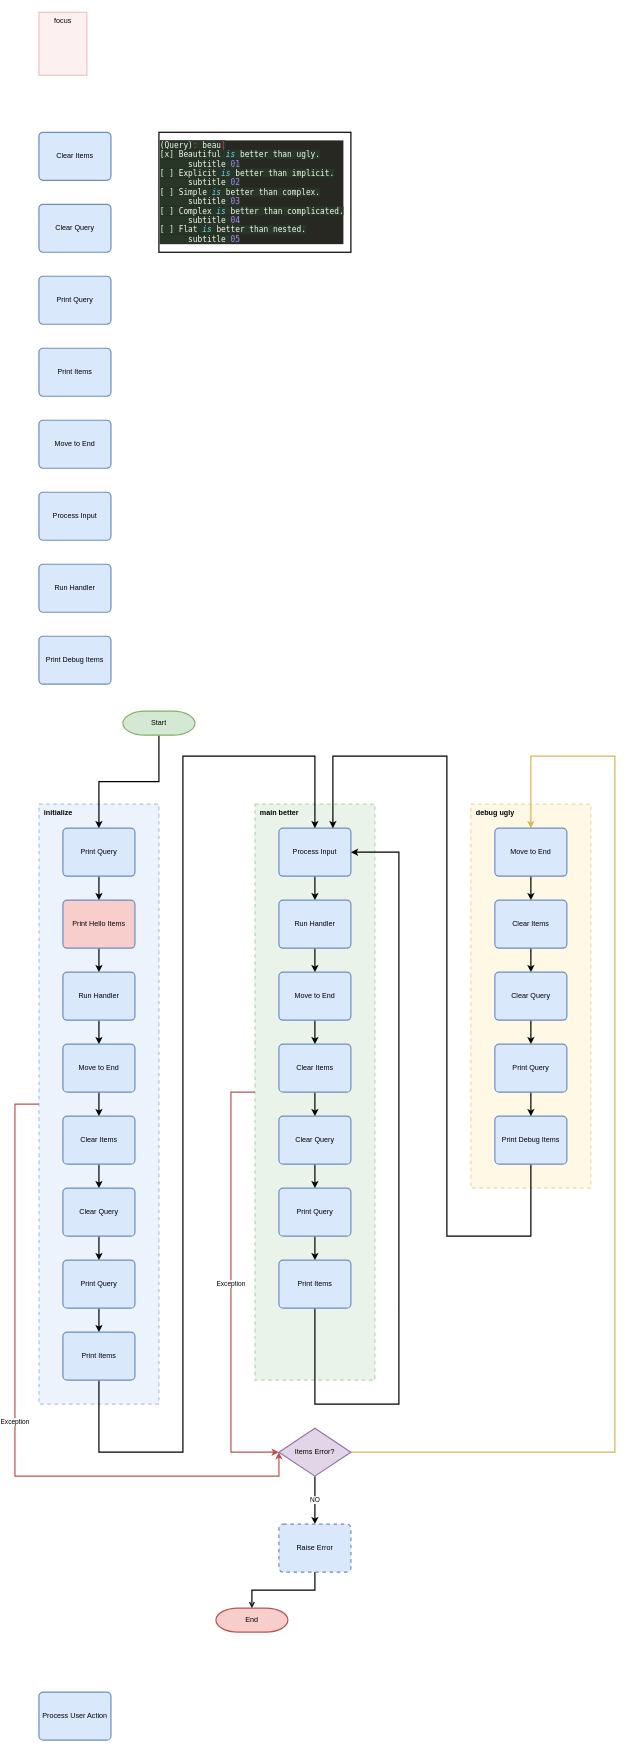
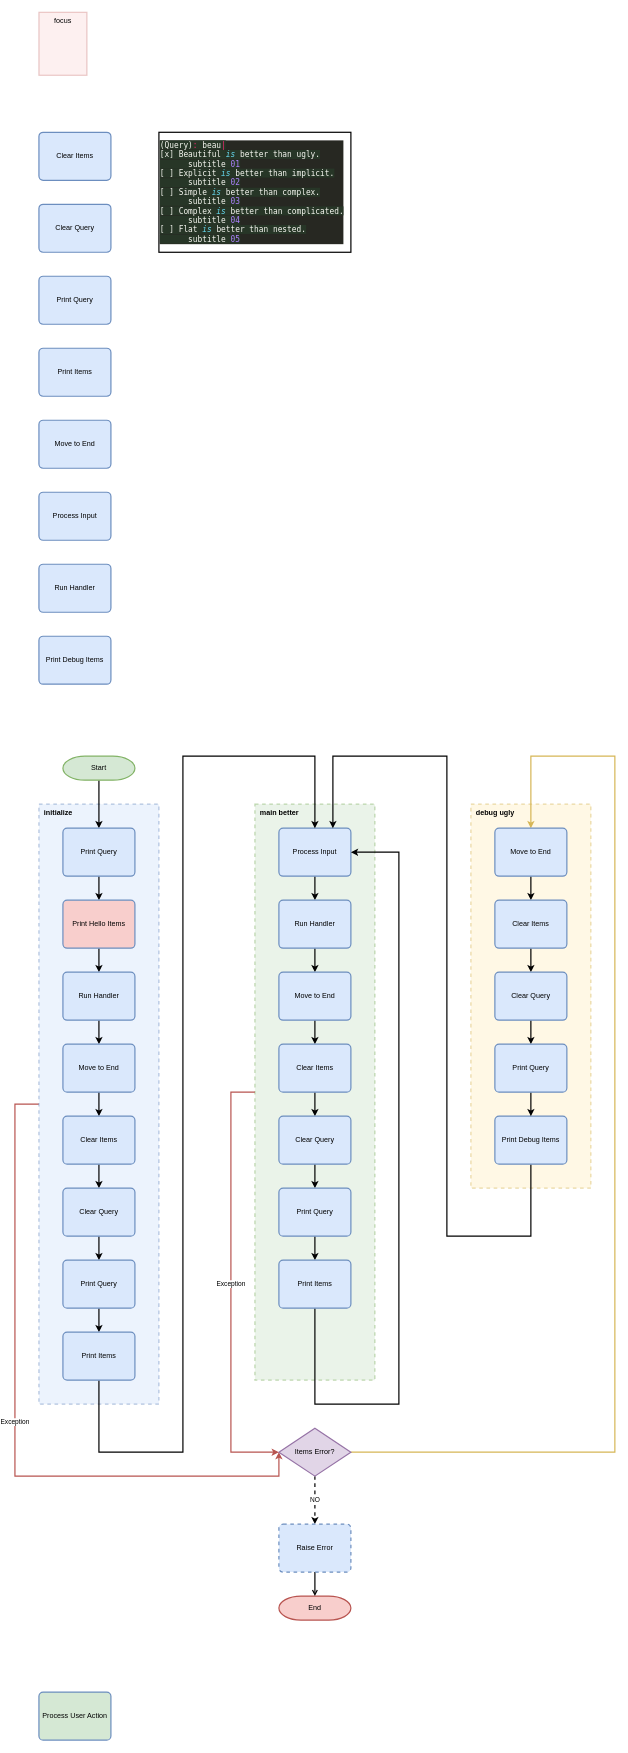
node "Start": moved (159, 723) -> (99, 768)
edge "Items Error?" -> "Raise Error": style solid -> dashed
node "End": moved (252, 1620) -> (315, 1608)
node "Process User Action": fillcolor #dae8fc -> #d5e8d4
